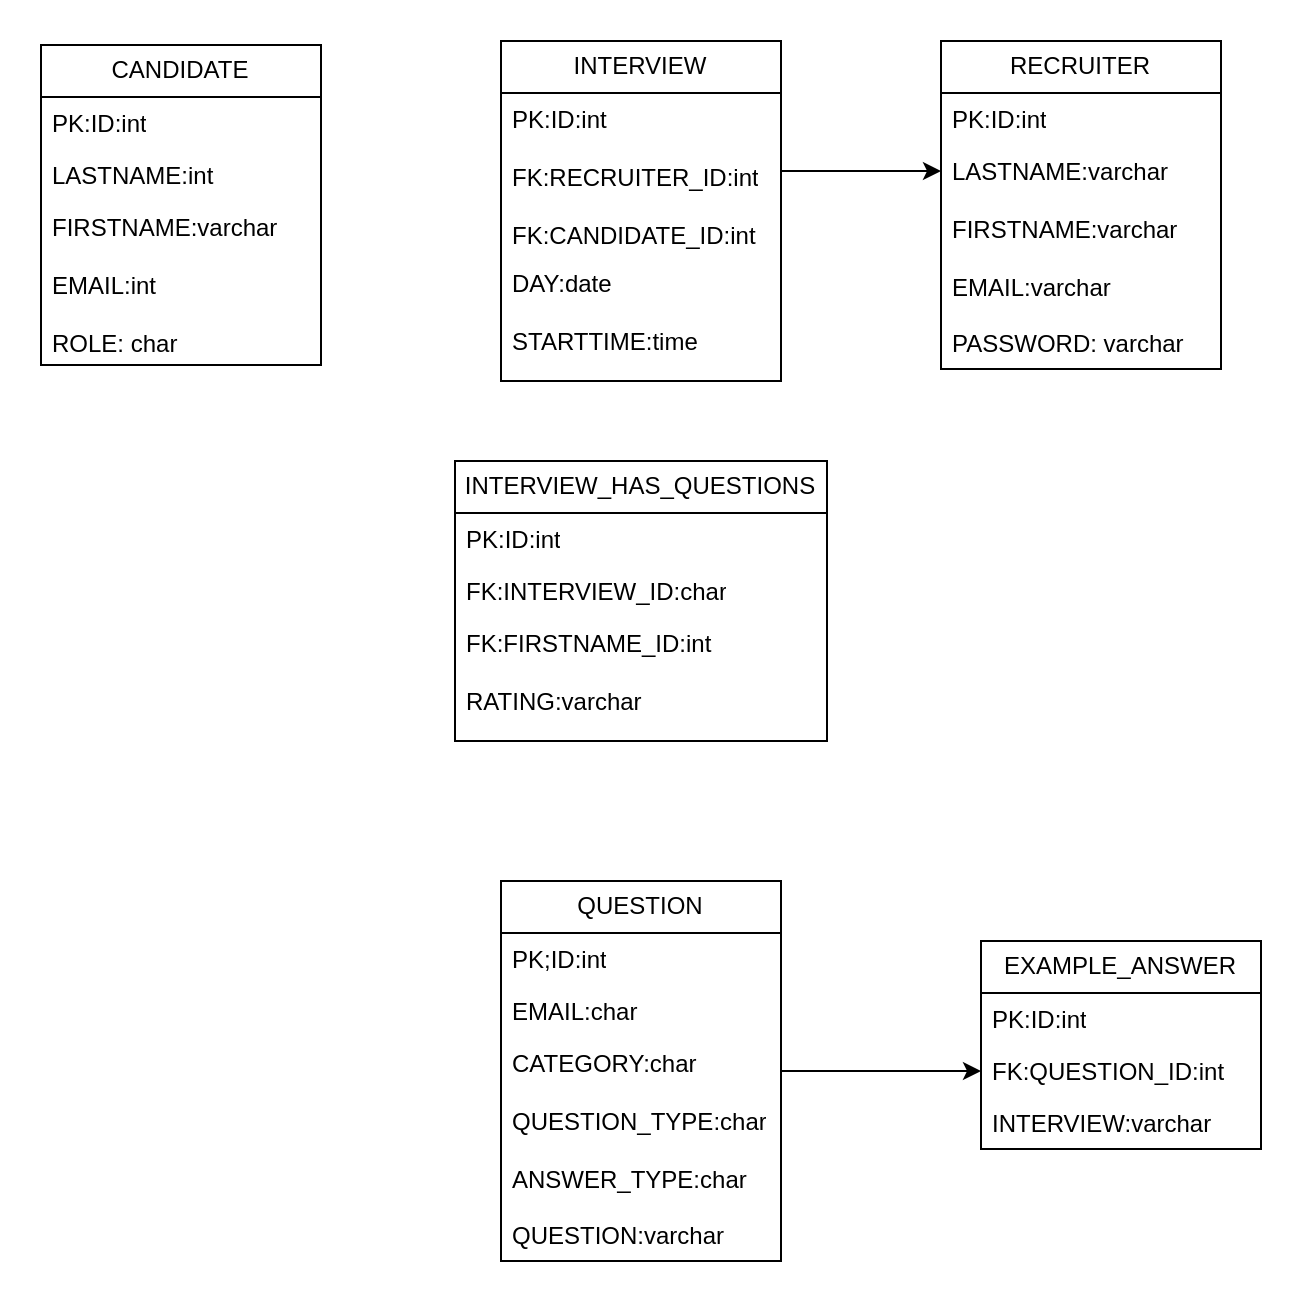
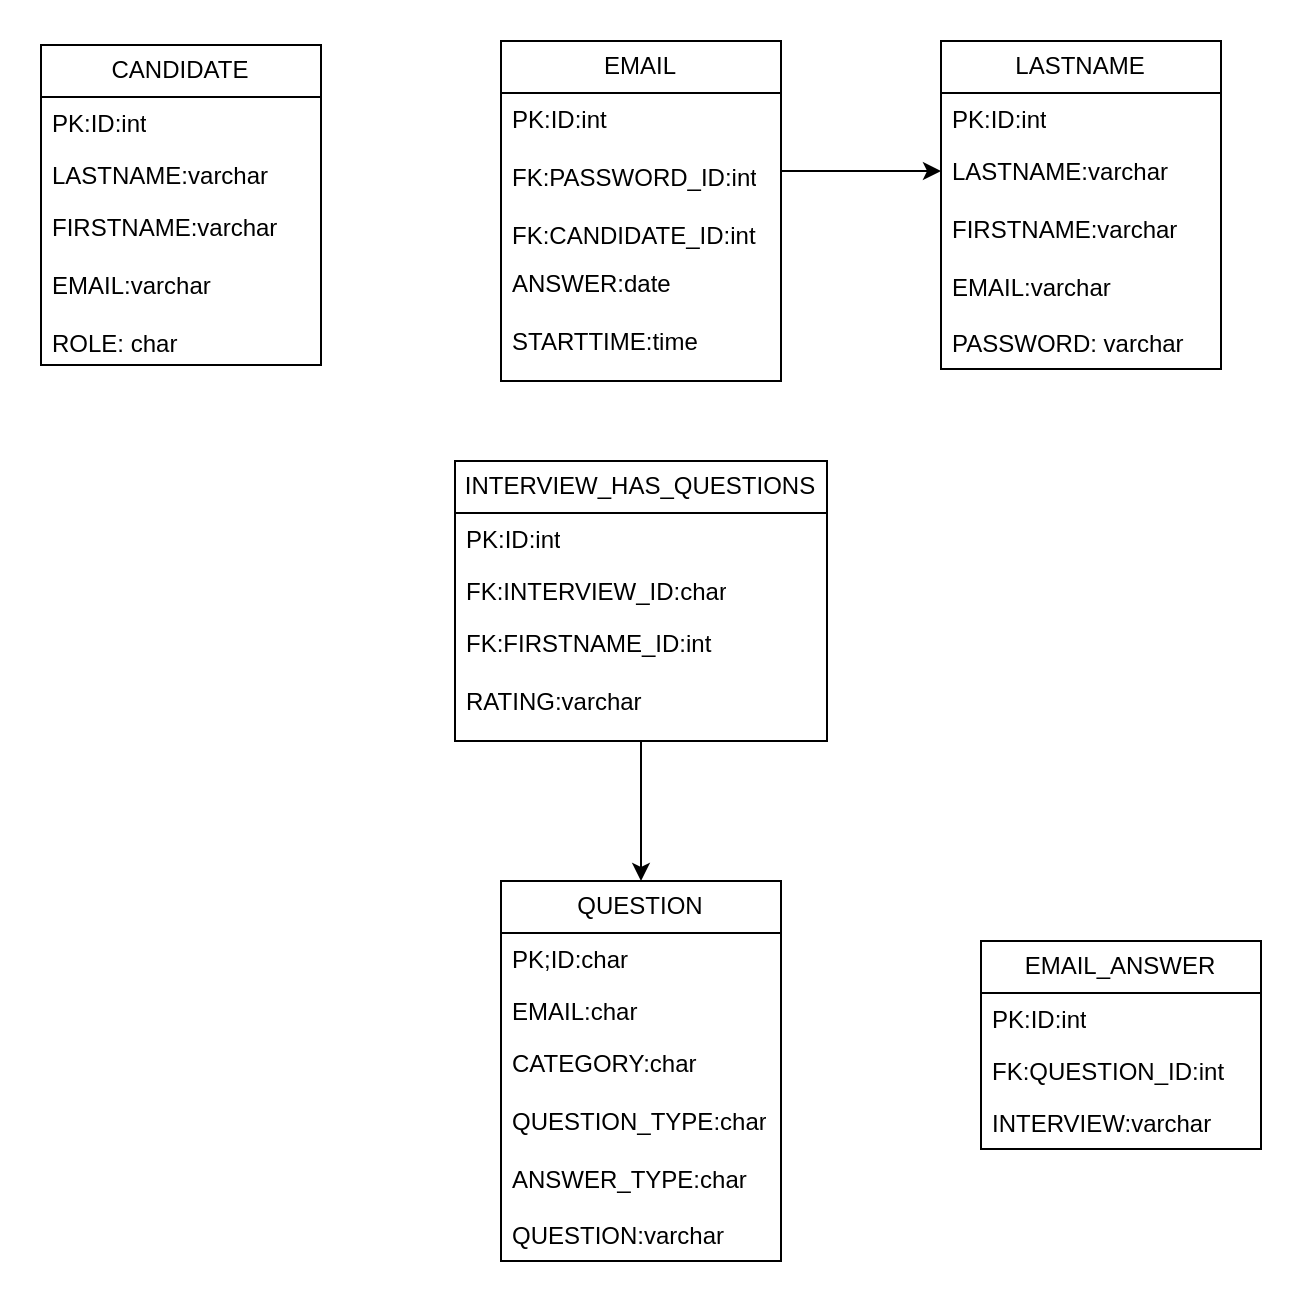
node "INTERVIEW": label "INTERVIEW" -> "EMAIL"
node "RECRUITER": label "RECRUITER" -> "LASTNAME"
node "PK:ID:int FK:RECRUITER_ID:int FK:CANDIDATE_ID:int": label "PK:ID:int FK:RECRUITER_ID:int FK:CANDIDATE_ID:int" -> "PK:ID:int FK:PASSWORD_ID:int FK:CANDIDATE_ID:int"
node "LASTNAME:int": label "LASTNAME:int" -> "LASTNAME:varchar"
node "FIRSTNAME:varchar EMAIL:int ROLE: char": label "FIRSTNAME:varchar EMAIL:int ROLE: char" -> "FIRSTNAME:varchar EMAIL:varchar ROLE: char"
node "DAY:date STARTTIME:time": label "DAY:date STARTTIME:time" -> "ANSWER:date STARTTIME:time"
edge "INTERVIEW_HAS_QUESTIONS" -> "QUESTION": added
node "PK;ID:int": label "PK;ID:int" -> "PK;ID:char"
node "EXAMPLE_ANSWER": label "EXAMPLE_ANSWER" -> "EMAIL_ANSWER"
edge "QUESTION" -> "FK:QUESTION_ID:int": removed
